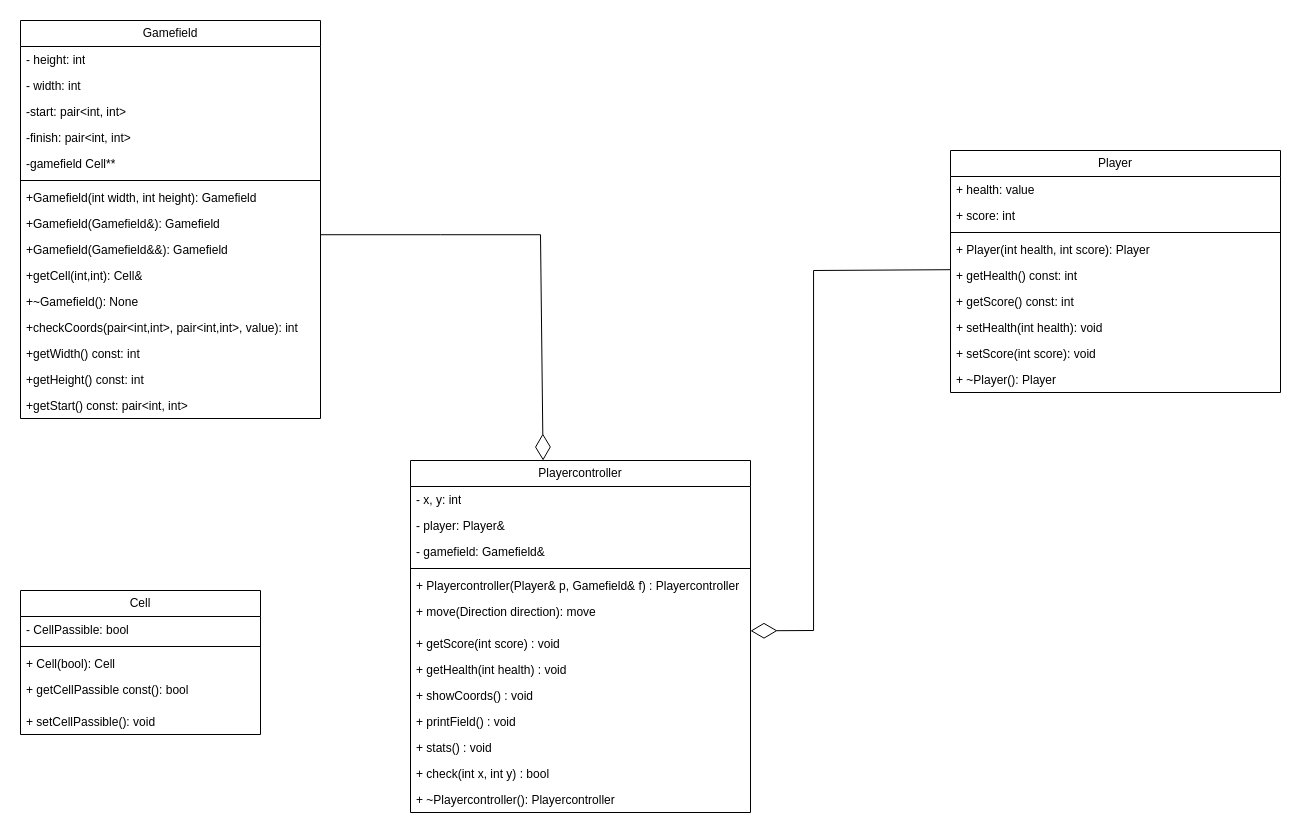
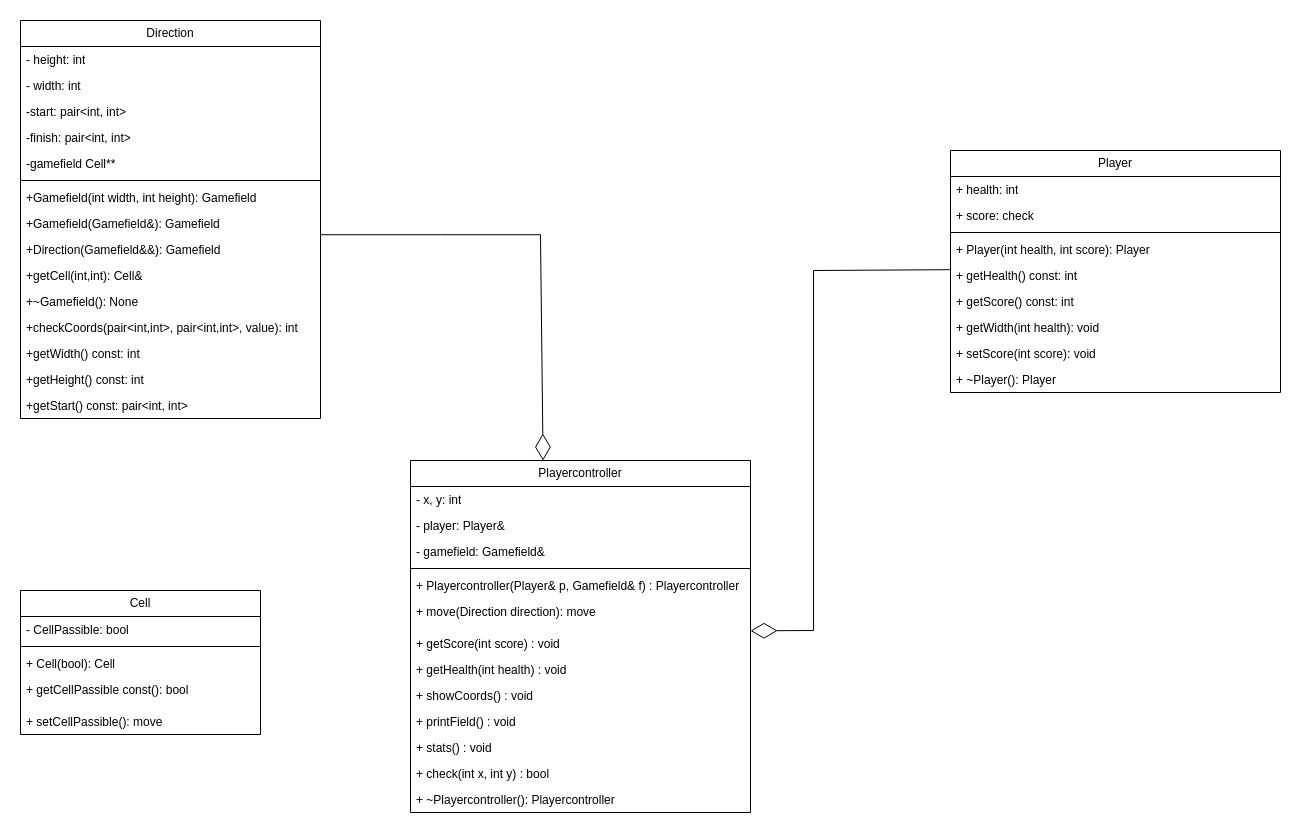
node "Gamefield": label "Gamefield" -> "Direction"
node "+ health: value": label "+ health: value" -> "+ health: int"
node "+ score: int": label "+ score: int" -> "+ score: check"
node "+Gamefield(Gamefield&&): Gamefield": label "+Gamefield(Gamefield&&): Gamefield" -> "+Direction(Gamefield&&): Gamefield"
node "+ setHealth(int health): void": label "+ setHealth(int health): void" -> "+ getWidth(int health): void"
node "+ setCellPassible(): void": label "+ setCellPassible(): void" -> "+ setCellPassible(): move"
